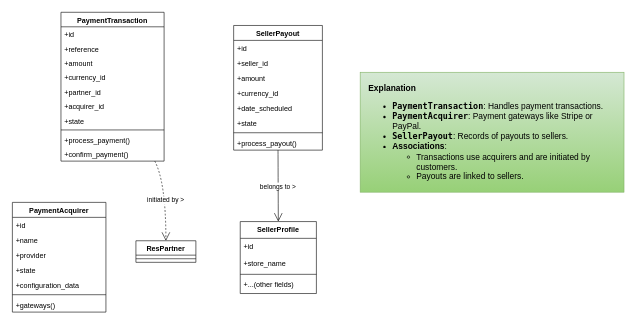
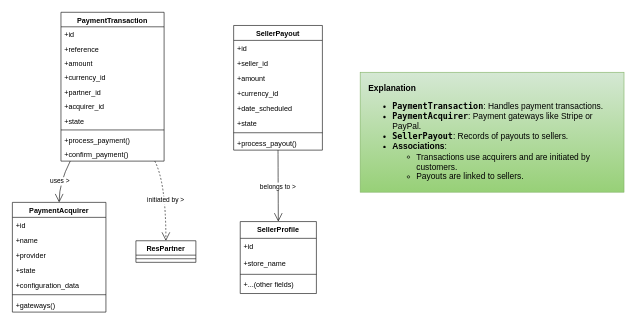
edge "PaymentTransaction" -> "PaymentAcquirer": added, label "uses >"
